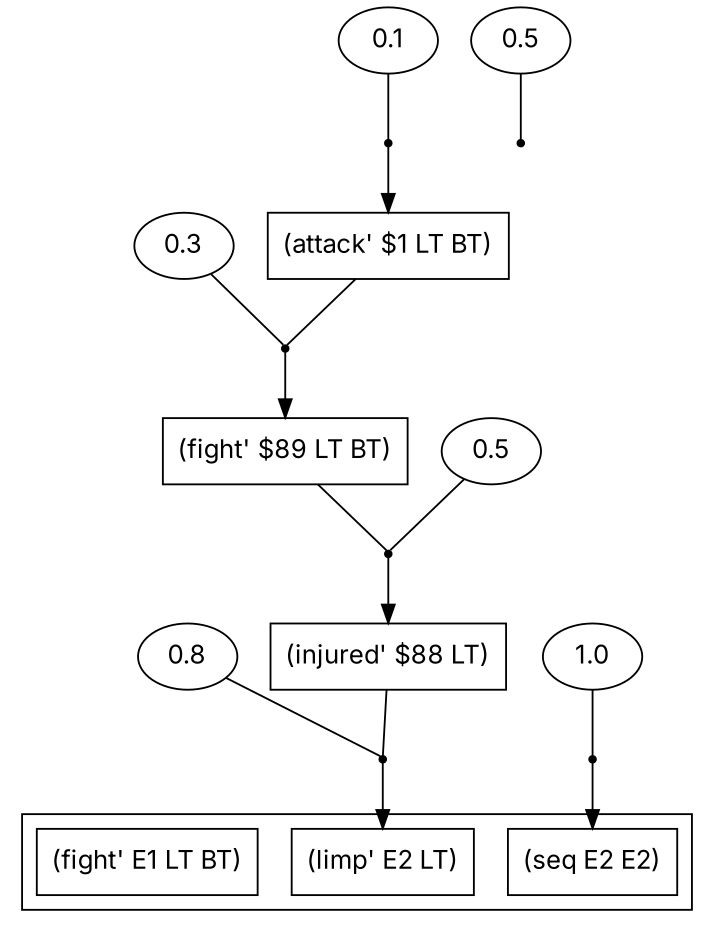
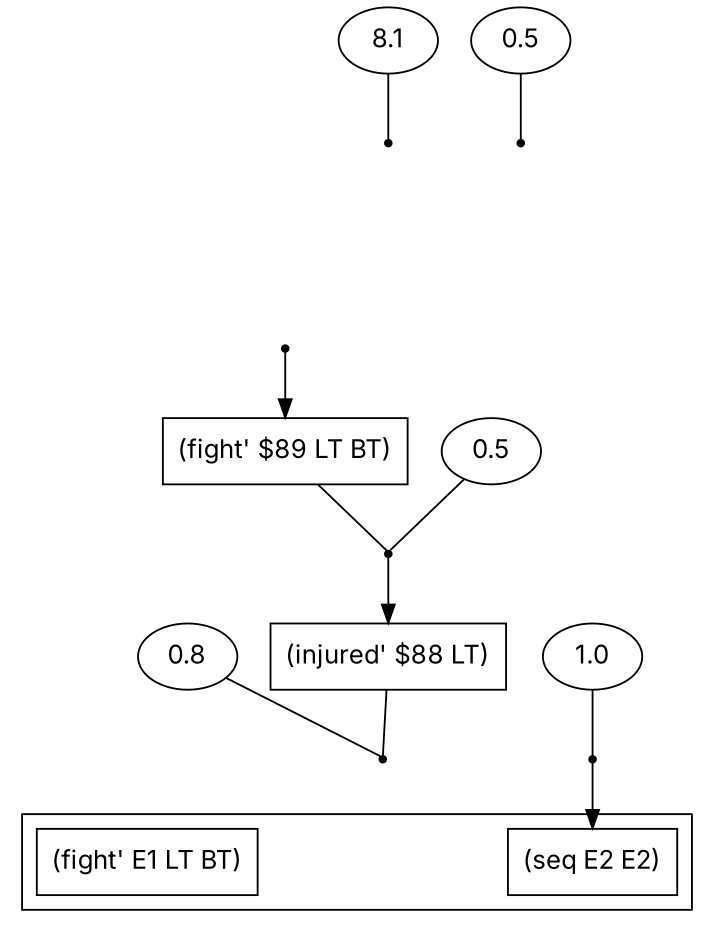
node "0.1": label "0.1" -> "8.1"
node "0.3": removed
node "(attack' $1 LT BT)": removed
node "(limp' E2 LT)": removed
